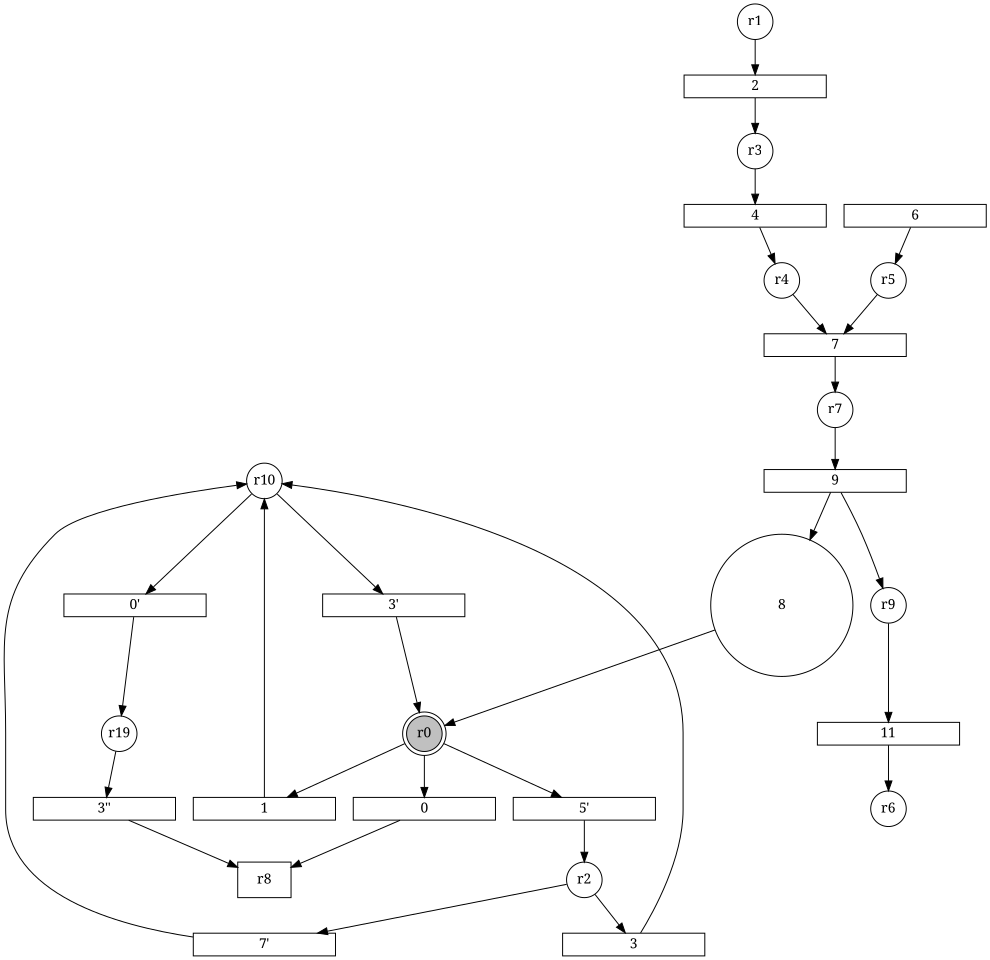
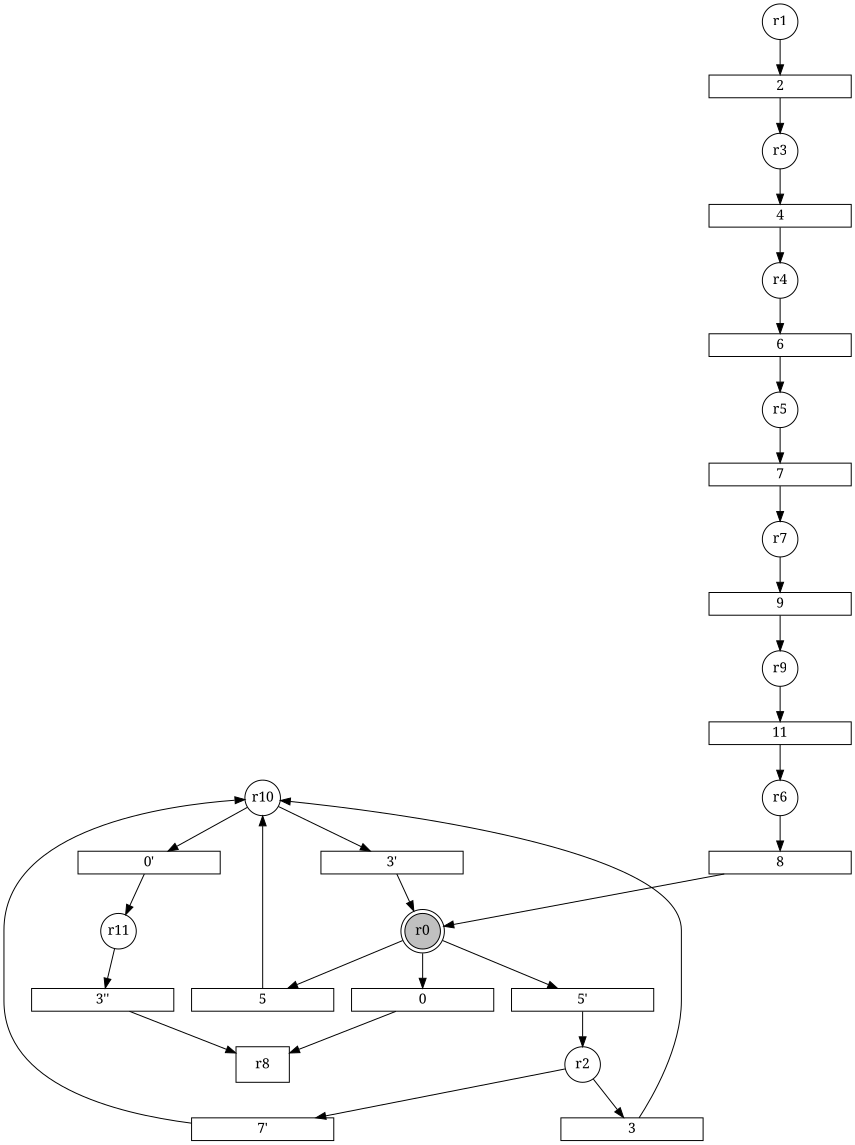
edge "r4" -> "7": now "r4" -> "6"
edge "9" -> "8": now "r6" -> "8"
node "8": shape circle -> box
node "r19": label "r19" -> "r11"
node "1": label "1" -> "5"
